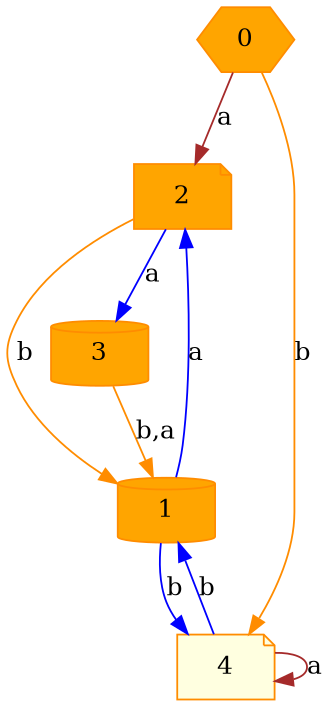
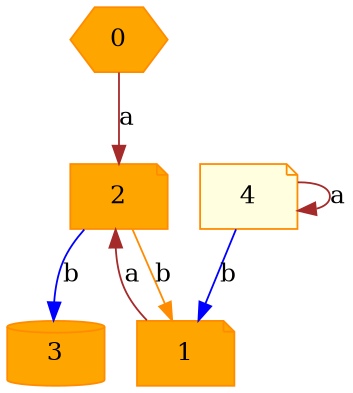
edge "2" -> "3": label "a" -> "b"
edge "0" -> "4": removed, label "b"
edge "1" -> "2": color blue -> brown
edge "3" -> "1": removed, label "b,a"
node "1": shape cylinder -> note
edge "1" -> "4": removed, label "b"
